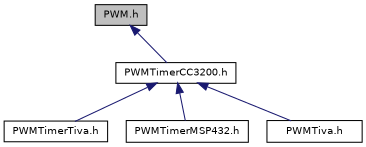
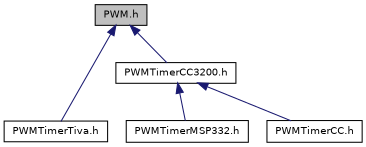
edge "PWMTimerTiva.h" -> "PWMTimerCC3200.h": now "PWMTimerTiva.h" -> "PWM.h"
node "PWMTimerMSP432.h": label "PWMTimerMSP432.h" -> "PWMTimerMSP332.h"
node "PWMTiva.h": label "PWMTiva.h" -> "PWMTimerCC.h"
